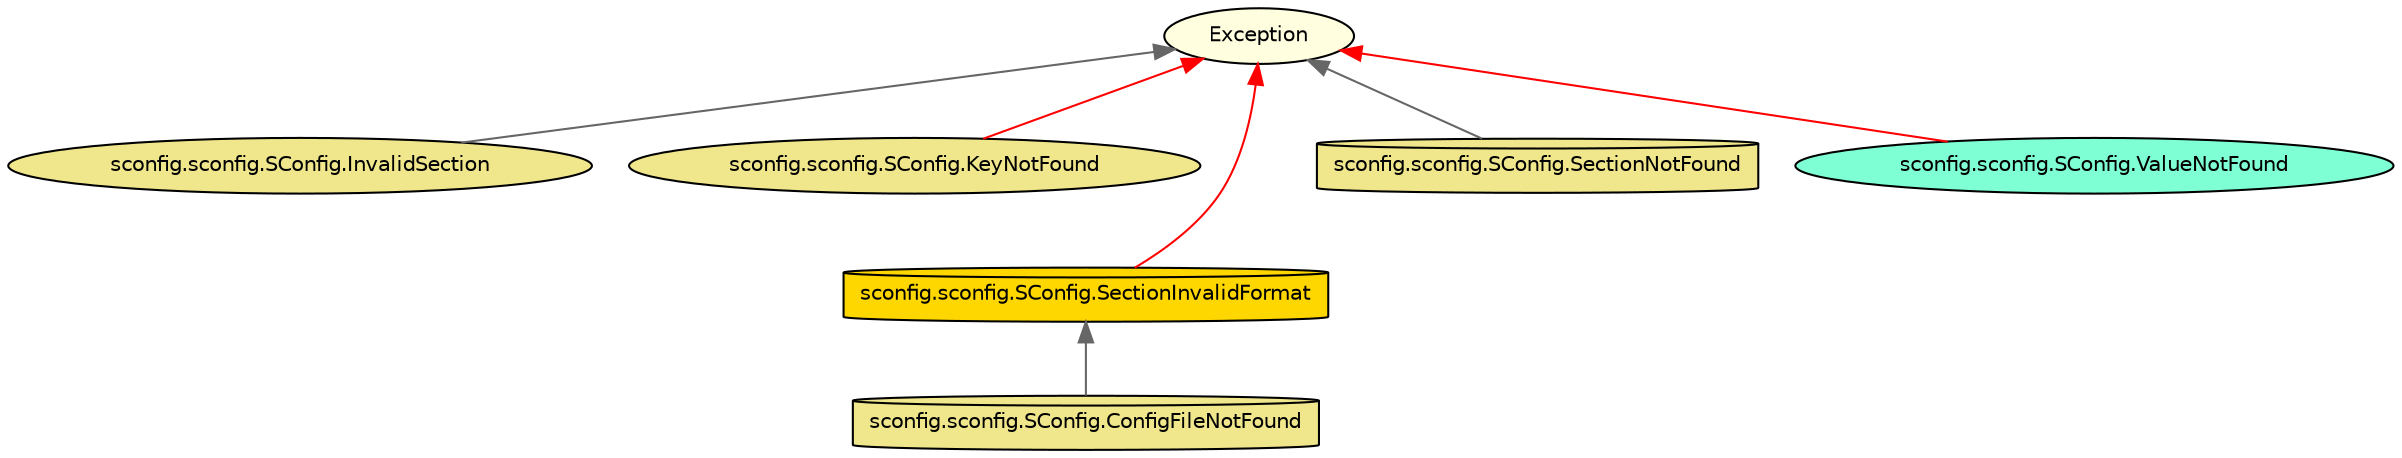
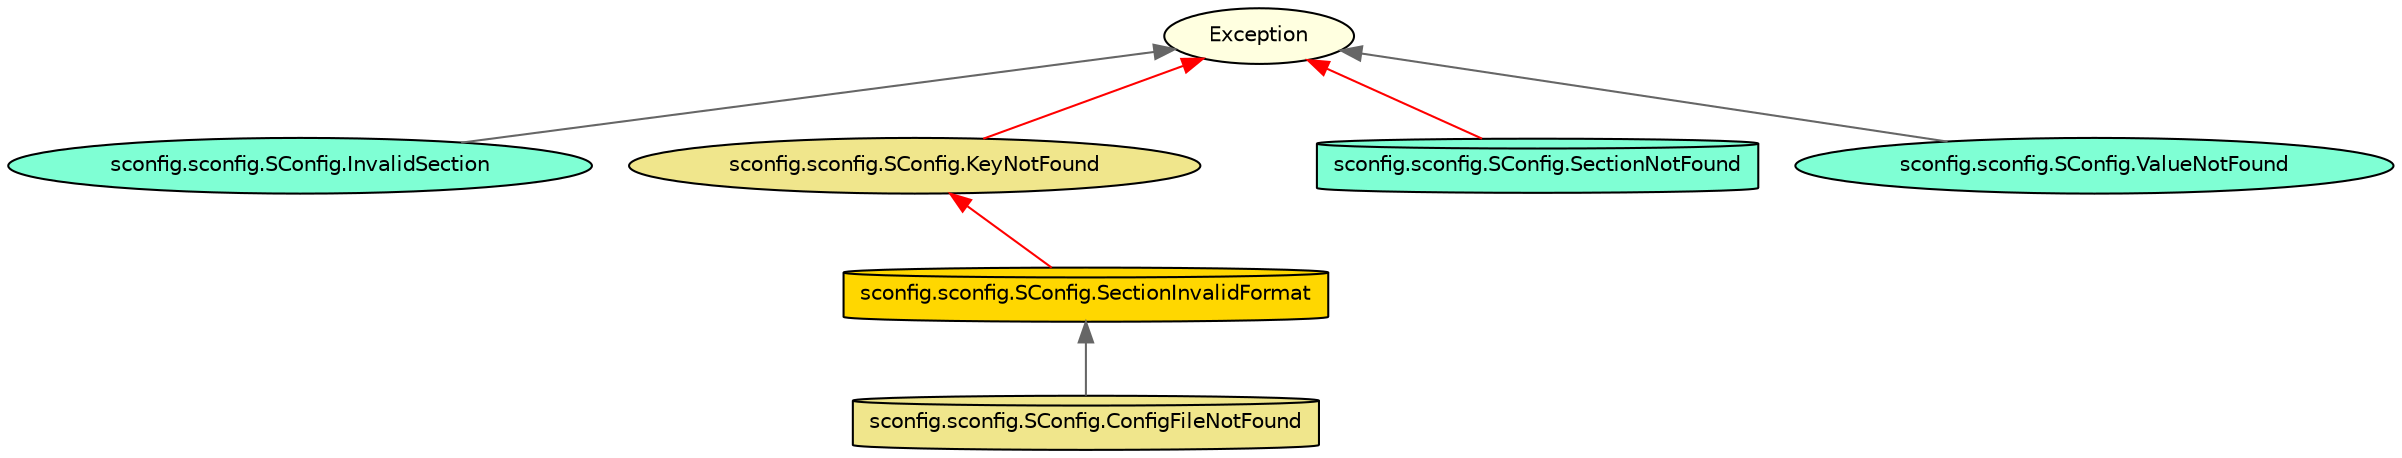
edge "sconfig.sconfig.SConfig.ValueNotFound" -> "Exception": color red -> gray40
edge "sconfig.sconfig.SConfig.SectionNotFound" -> "Exception": color gray40 -> red
node "sconfig.sconfig.SConfig.InvalidSection": fillcolor khaki -> aquamarine
node "sconfig.sconfig.SConfig.SectionNotFound": fillcolor khaki -> aquamarine
edge "sconfig.sconfig.SConfig.SectionInvalidFormat" -> "Exception": now "sconfig.sconfig.SConfig.SectionInvalidFormat" -> "sconfig.sconfig.SConfig.KeyNotFound"
